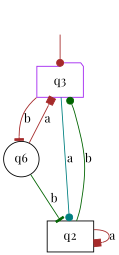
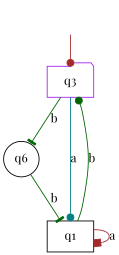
edge "q3" -> "q6": color brown -> darkgreen
edge "q6" -> "q3": removed, label "a"
node "q2": label "q2" -> "q1"
